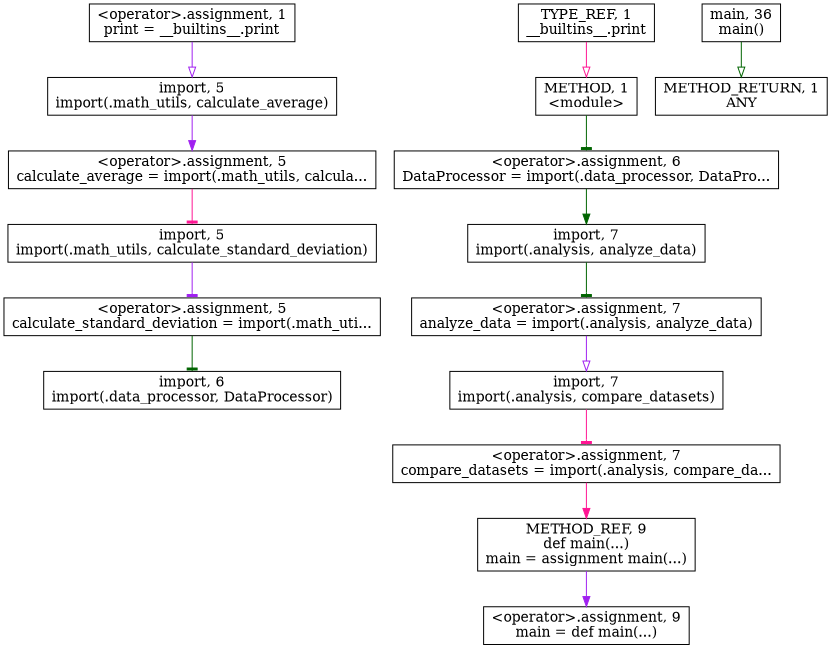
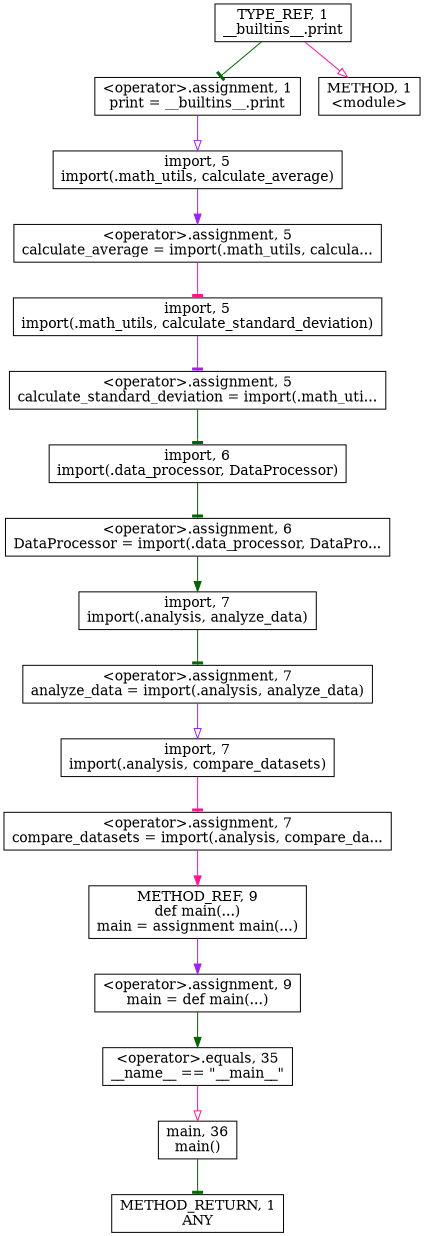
edge "main, 36" -> "METHOD_RETURN, 1": arrowhead onormal -> tee
edge "TYPE_REF, 1" -> "<operator>.assignment, 1": added
edge "METHOD, 1" -> "<operator>.assignment, 6": now "import, 6" -> "<operator>.assignment, 6"
node "<operator>.equals, 35": added
